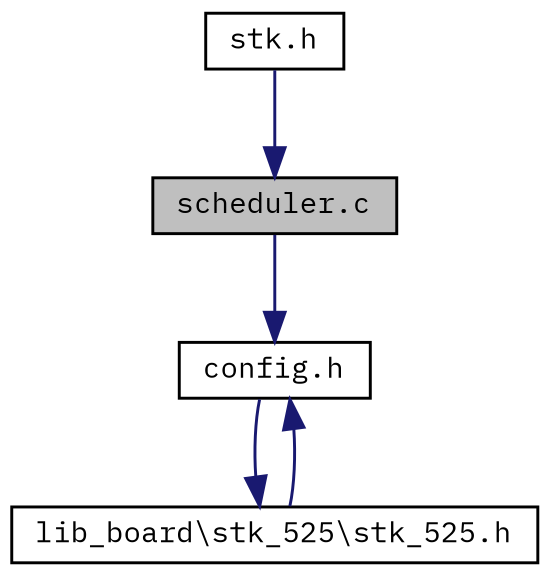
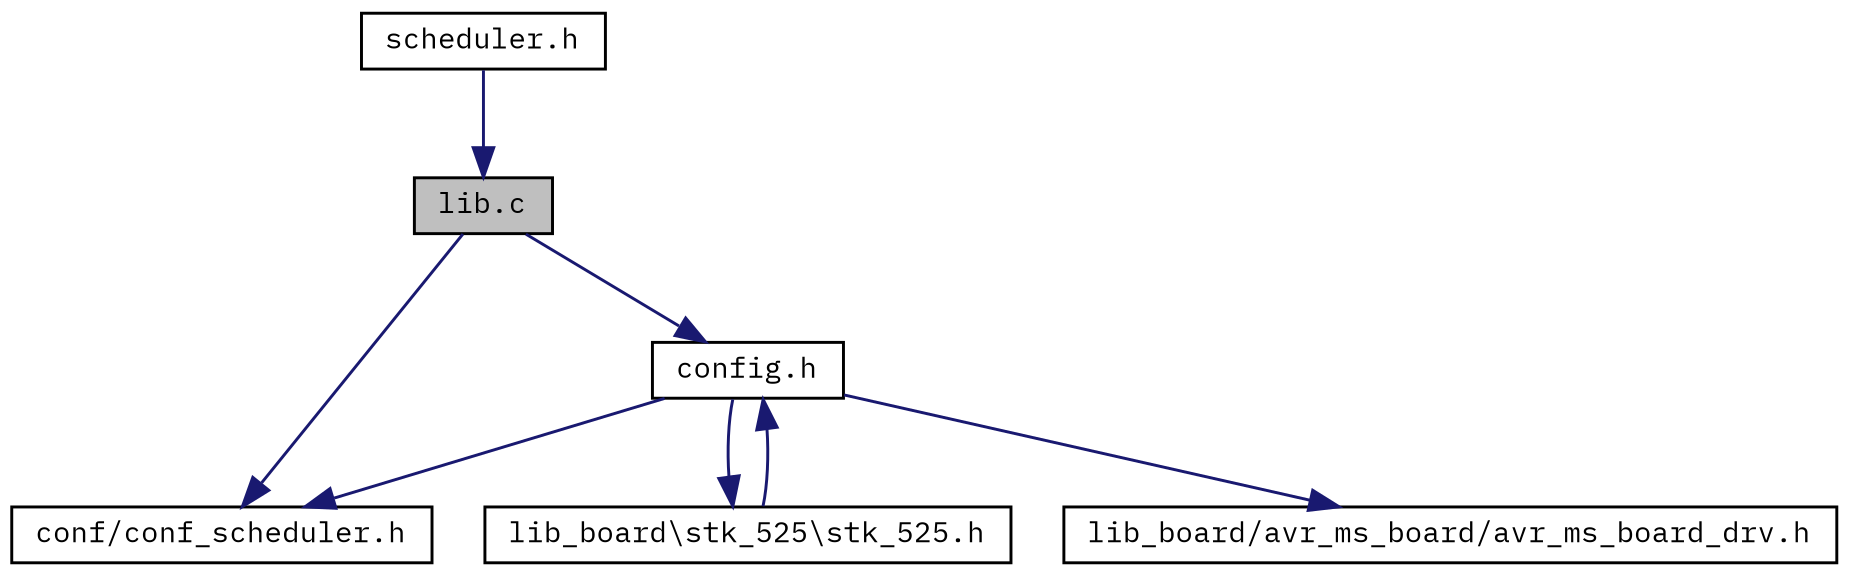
node "stk.h": label "stk.h" -> "scheduler.h"
node "scheduler.c": label "scheduler.c" -> "lib.c"
node "conf/conf_scheduler.h": added
node "lib_board/avr_ms_board/avr_ms_board_drv.h": added
